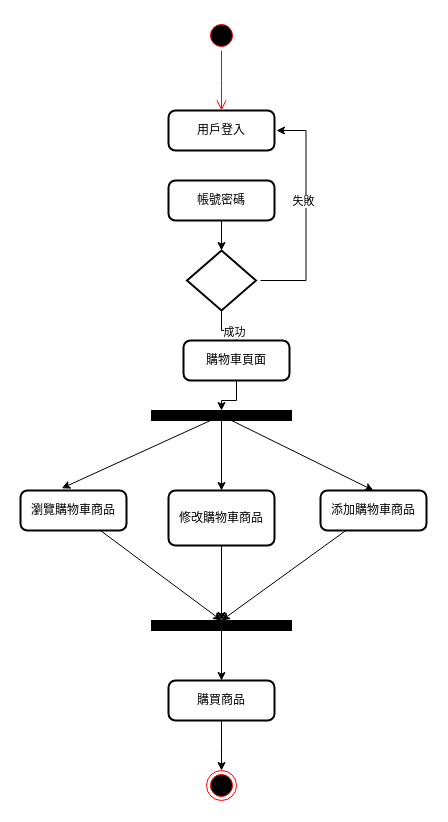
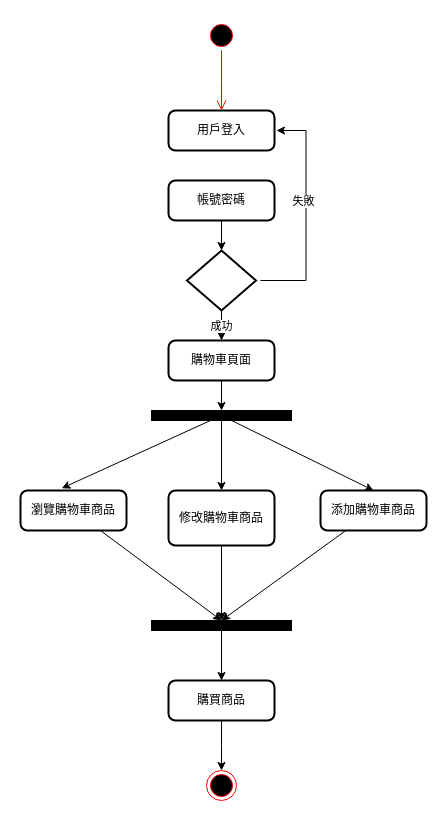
node "購物車頁面": moved (237, 361) -> (222, 361)
